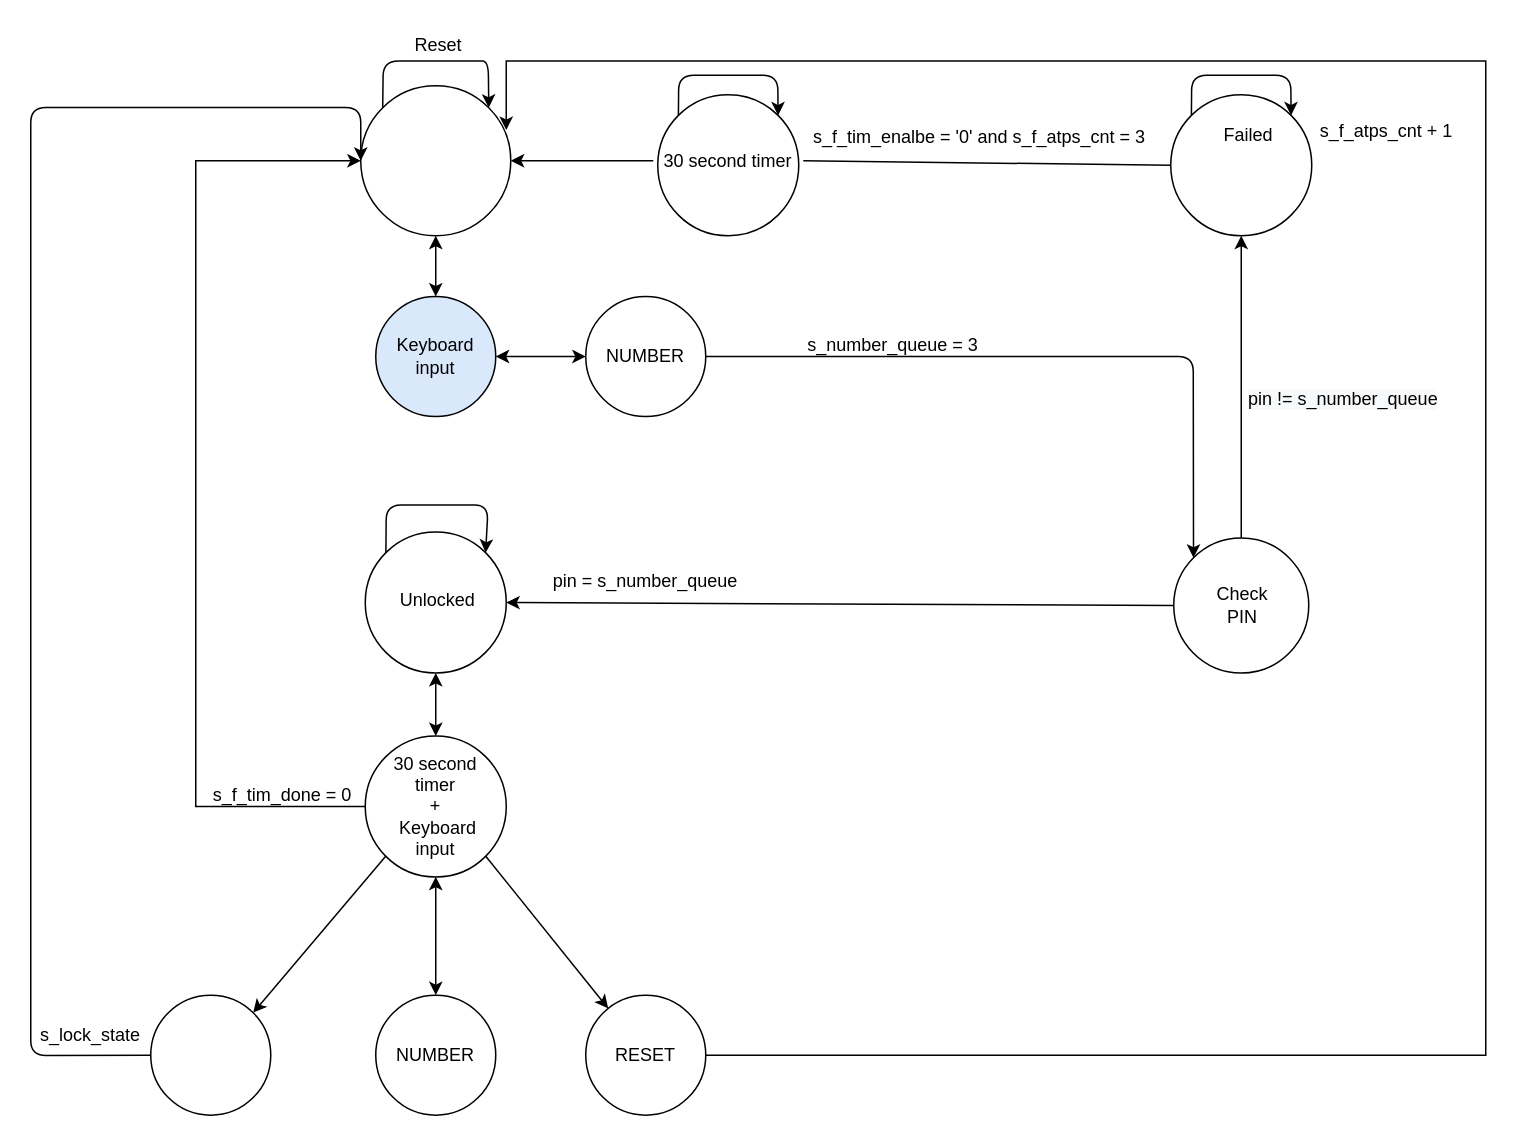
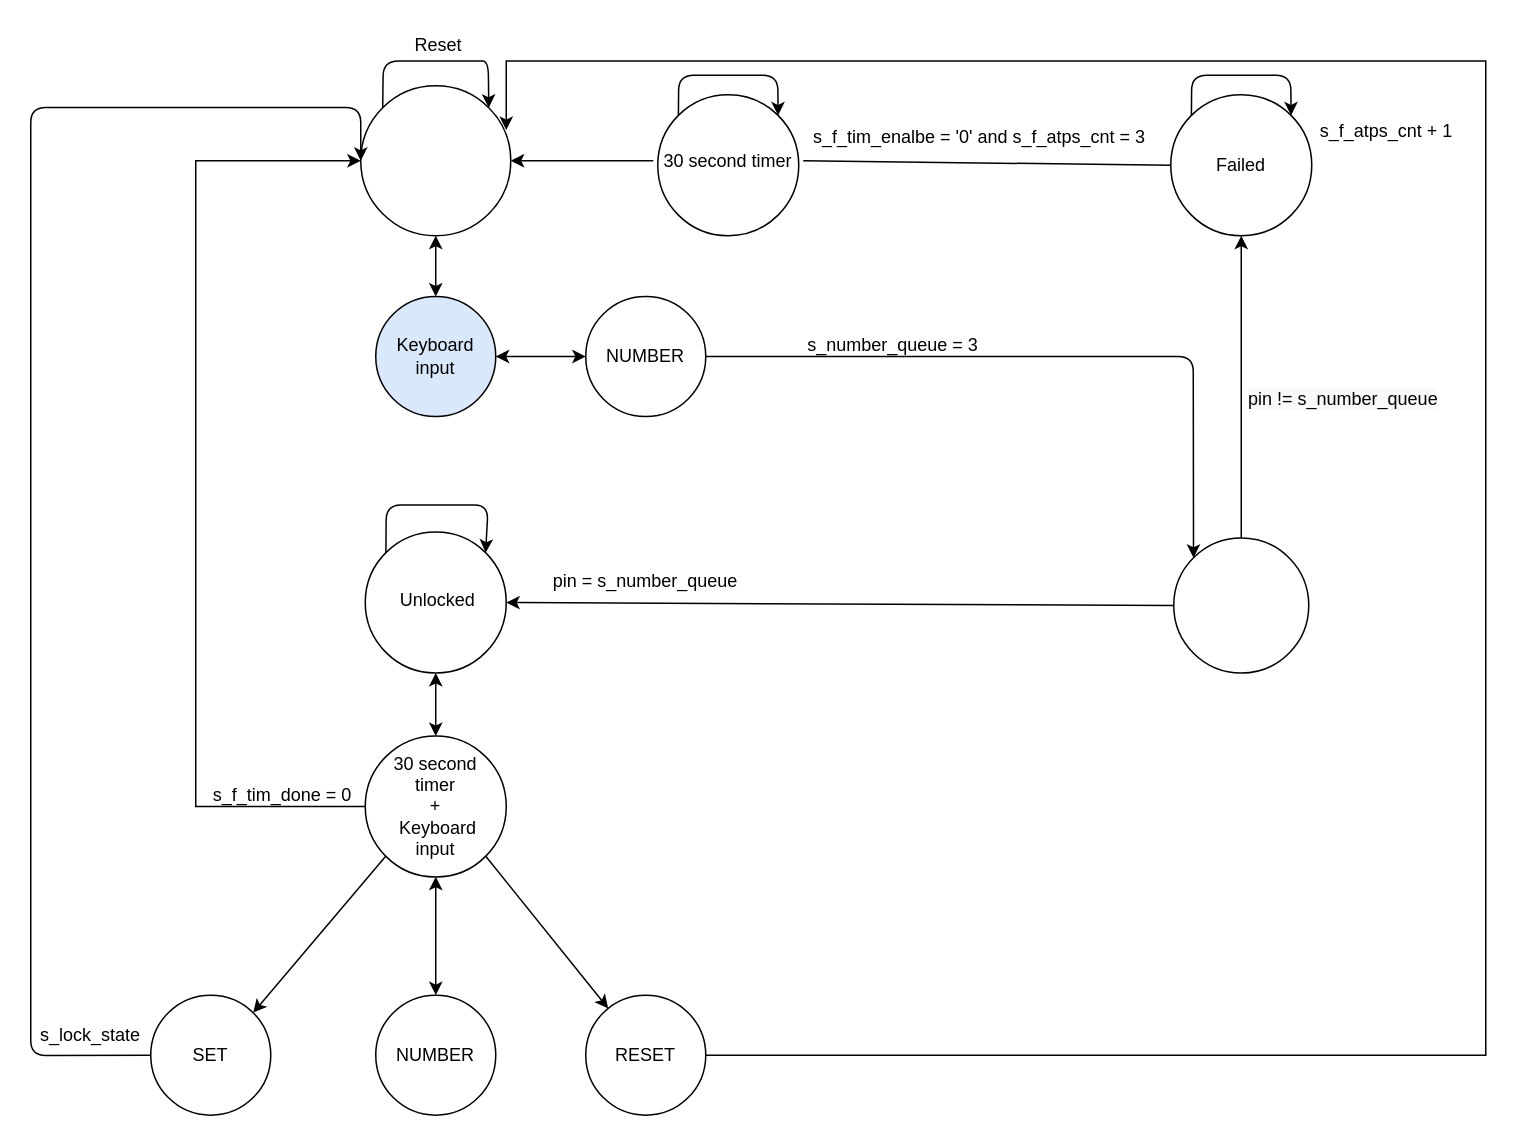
node "Failed": moved (1249, 135) -> (1241, 165)
node "Check PIN": removed
node "SET": added
